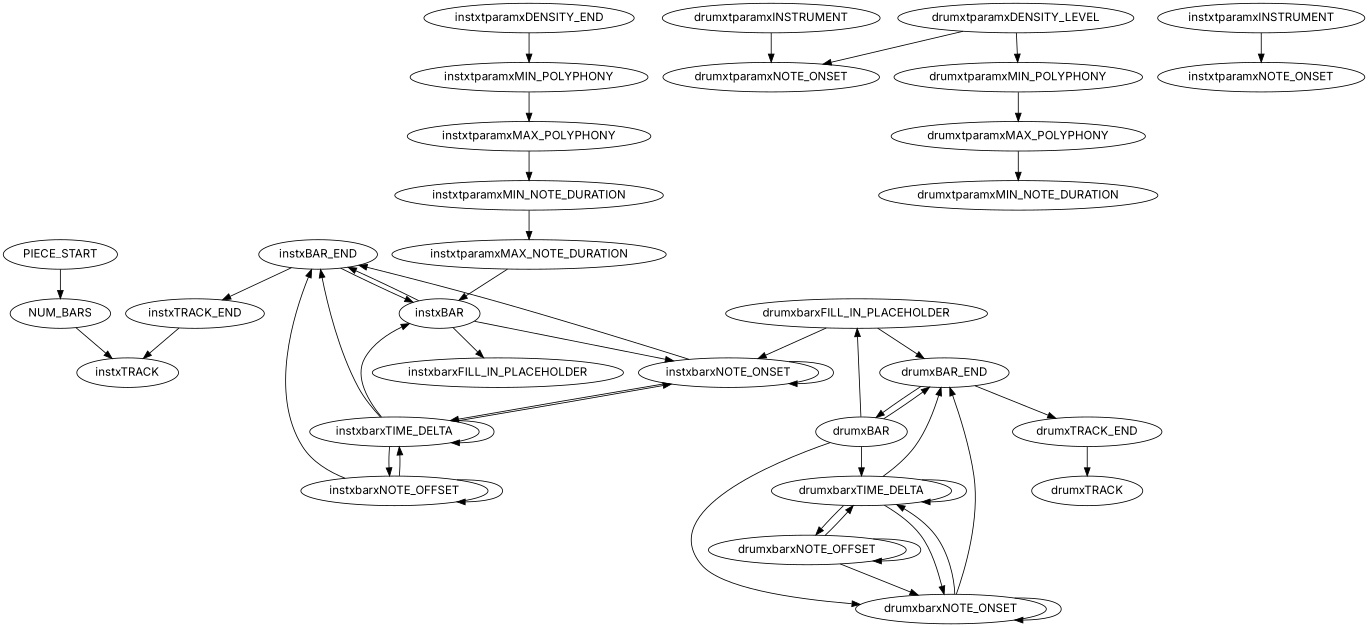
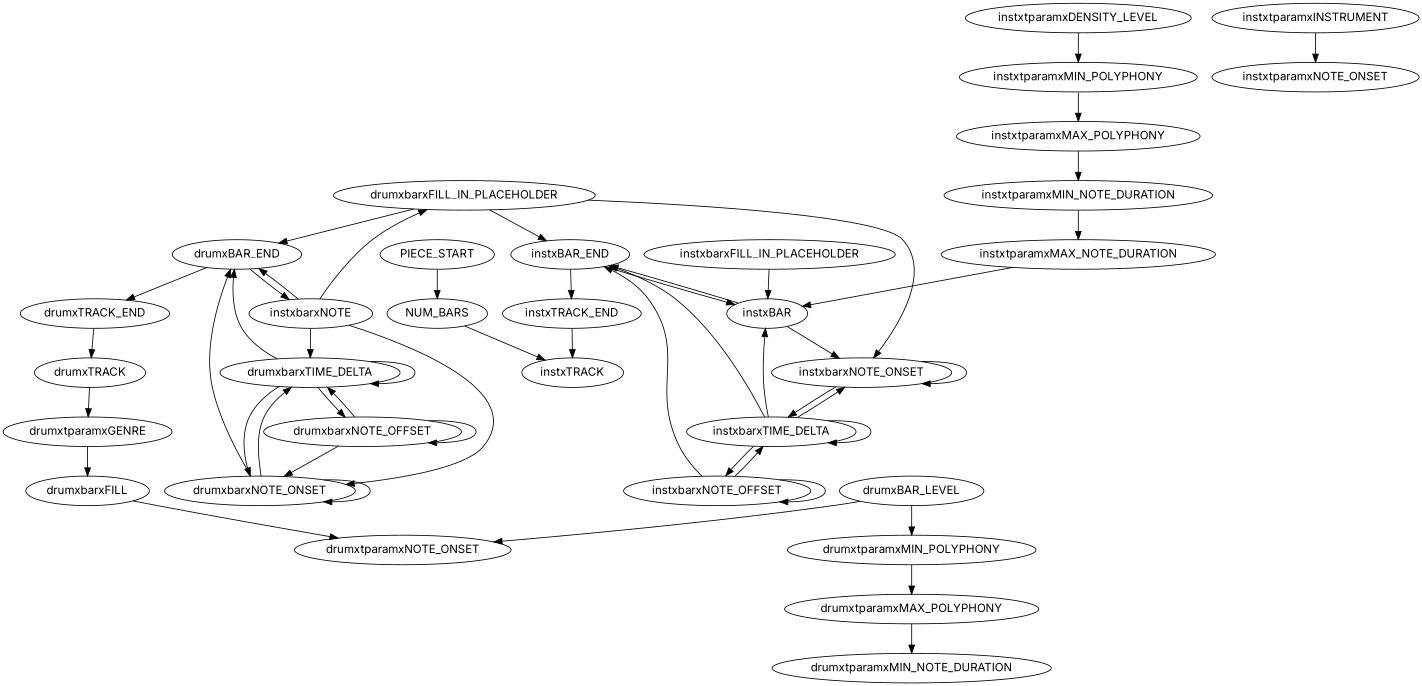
node "instxtparamxDENSITY_END": label "instxtparamxDENSITY_END" -> "instxtparamxDENSITY_LEVEL"
node "drumxtparamxINSTRUMENT": label "drumxtparamxINSTRUMENT" -> "drumxbarxFILL"
node "drumxtparamxDENSITY_LEVEL": label "drumxtparamxDENSITY_LEVEL" -> "drumxBAR_LEVEL"
edge "instxbarxNOTE_ONSET" -> "instxBAR_END": now "drumxbarxFILL_IN_PLACEHOLDER" -> "instxBAR_END"
edge "instxBAR" -> "instxbarxFILL_IN_PLACEHOLDER": reversed
node "drumxtparamxGENRE": added
node "drumxBAR": label "drumxBAR" -> "instxbarxNOTE"
